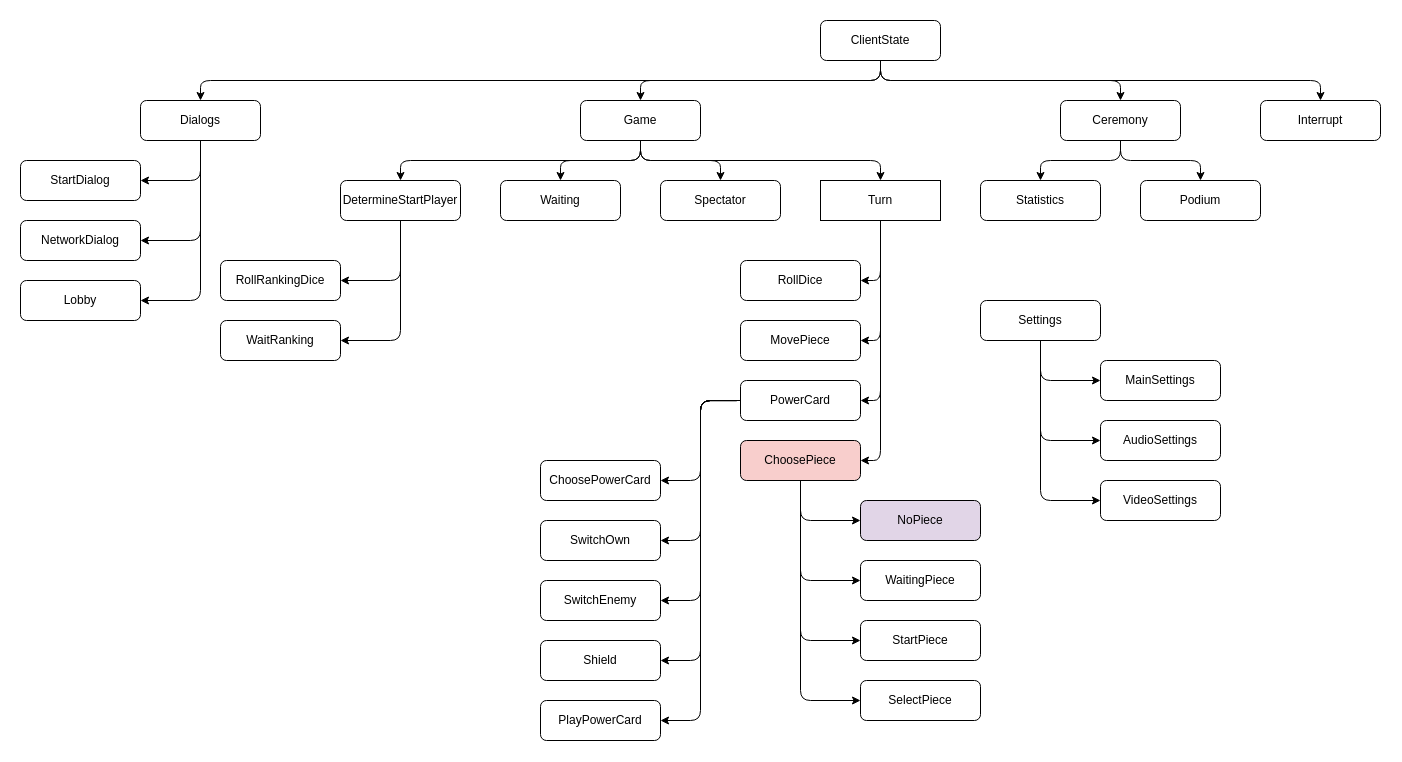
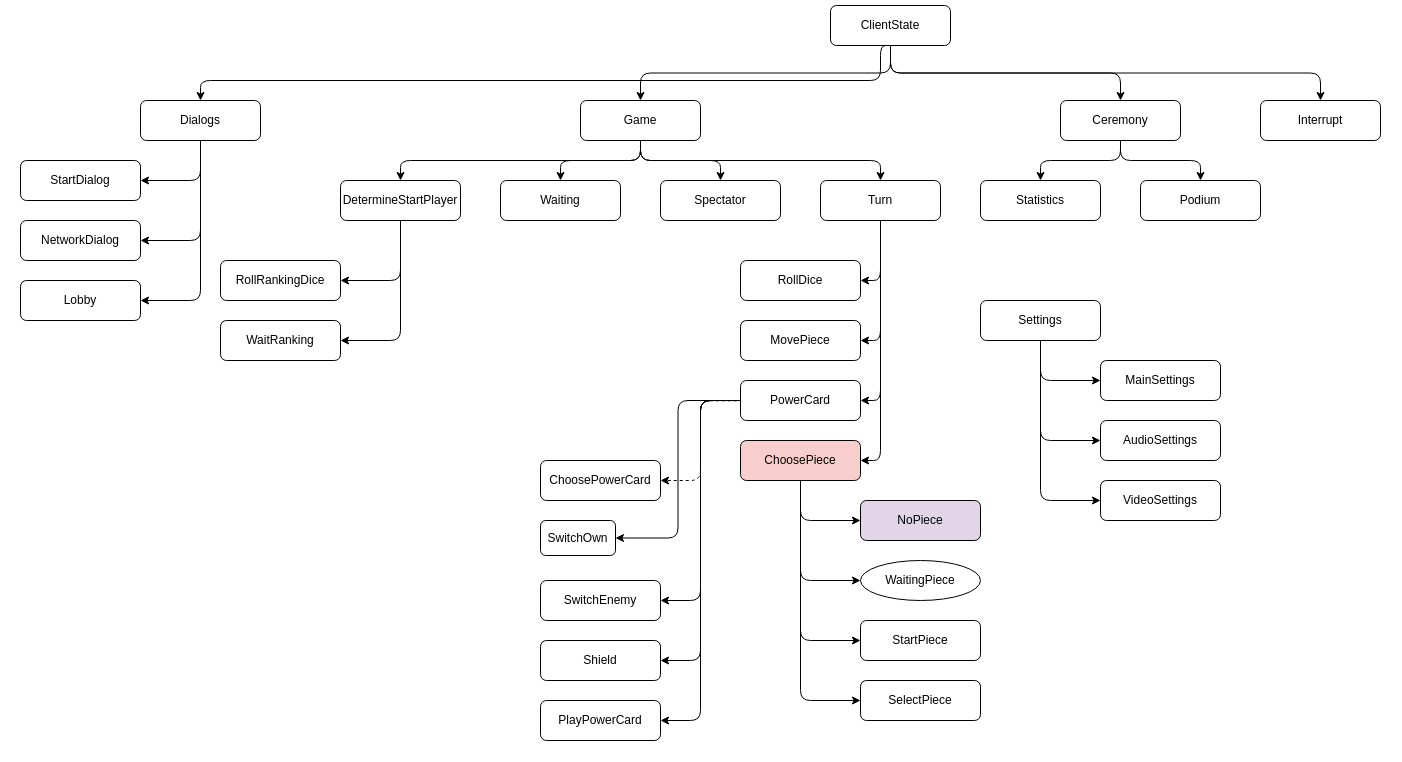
node "ClientState": moved (881, 41) -> (891, 26)
node "Turn": shape rectangle -> rounded rectangle
edge "PowerCard" -> "ChoosePowerCard": style solid -> dashed
node "SwitchOwn": size 120x40 -> 75x35
node "WaitingPiece": shape rounded rectangle -> ellipse
